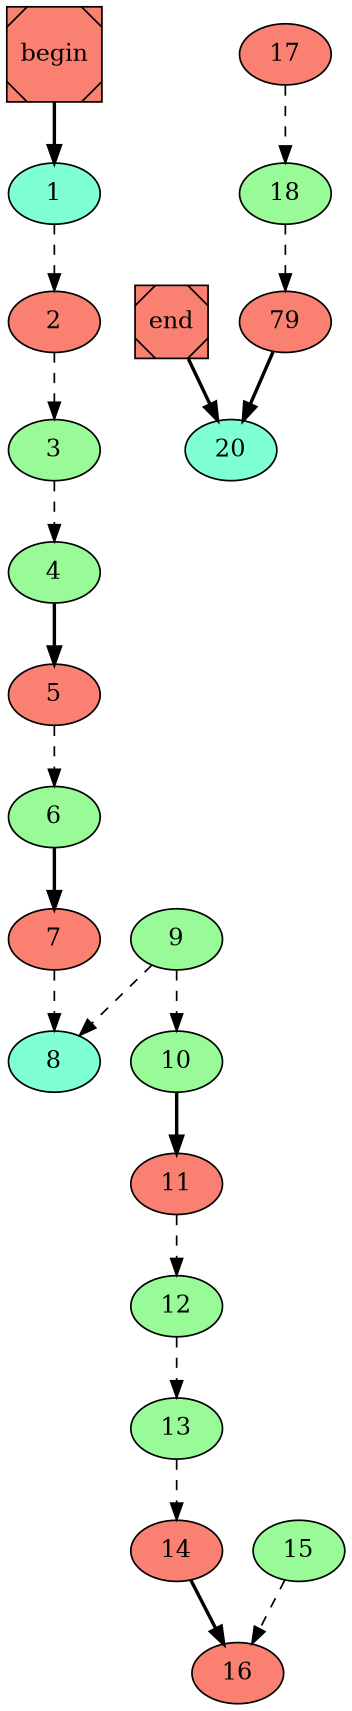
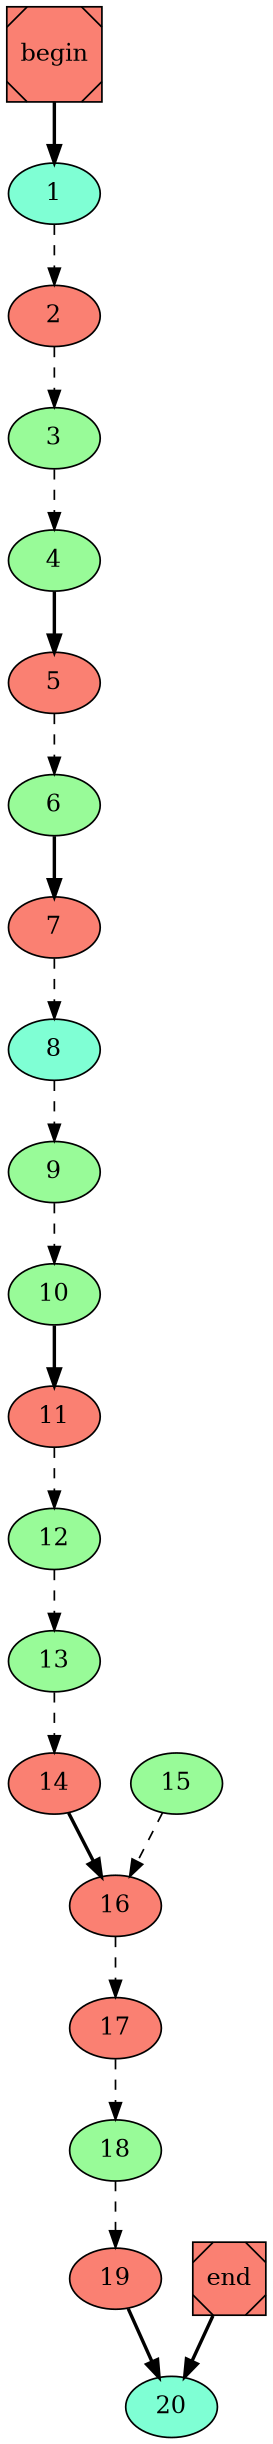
node "79": label "79" -> "19"
edge "9" -> "8": reversed
edge "16" -> "17": added
